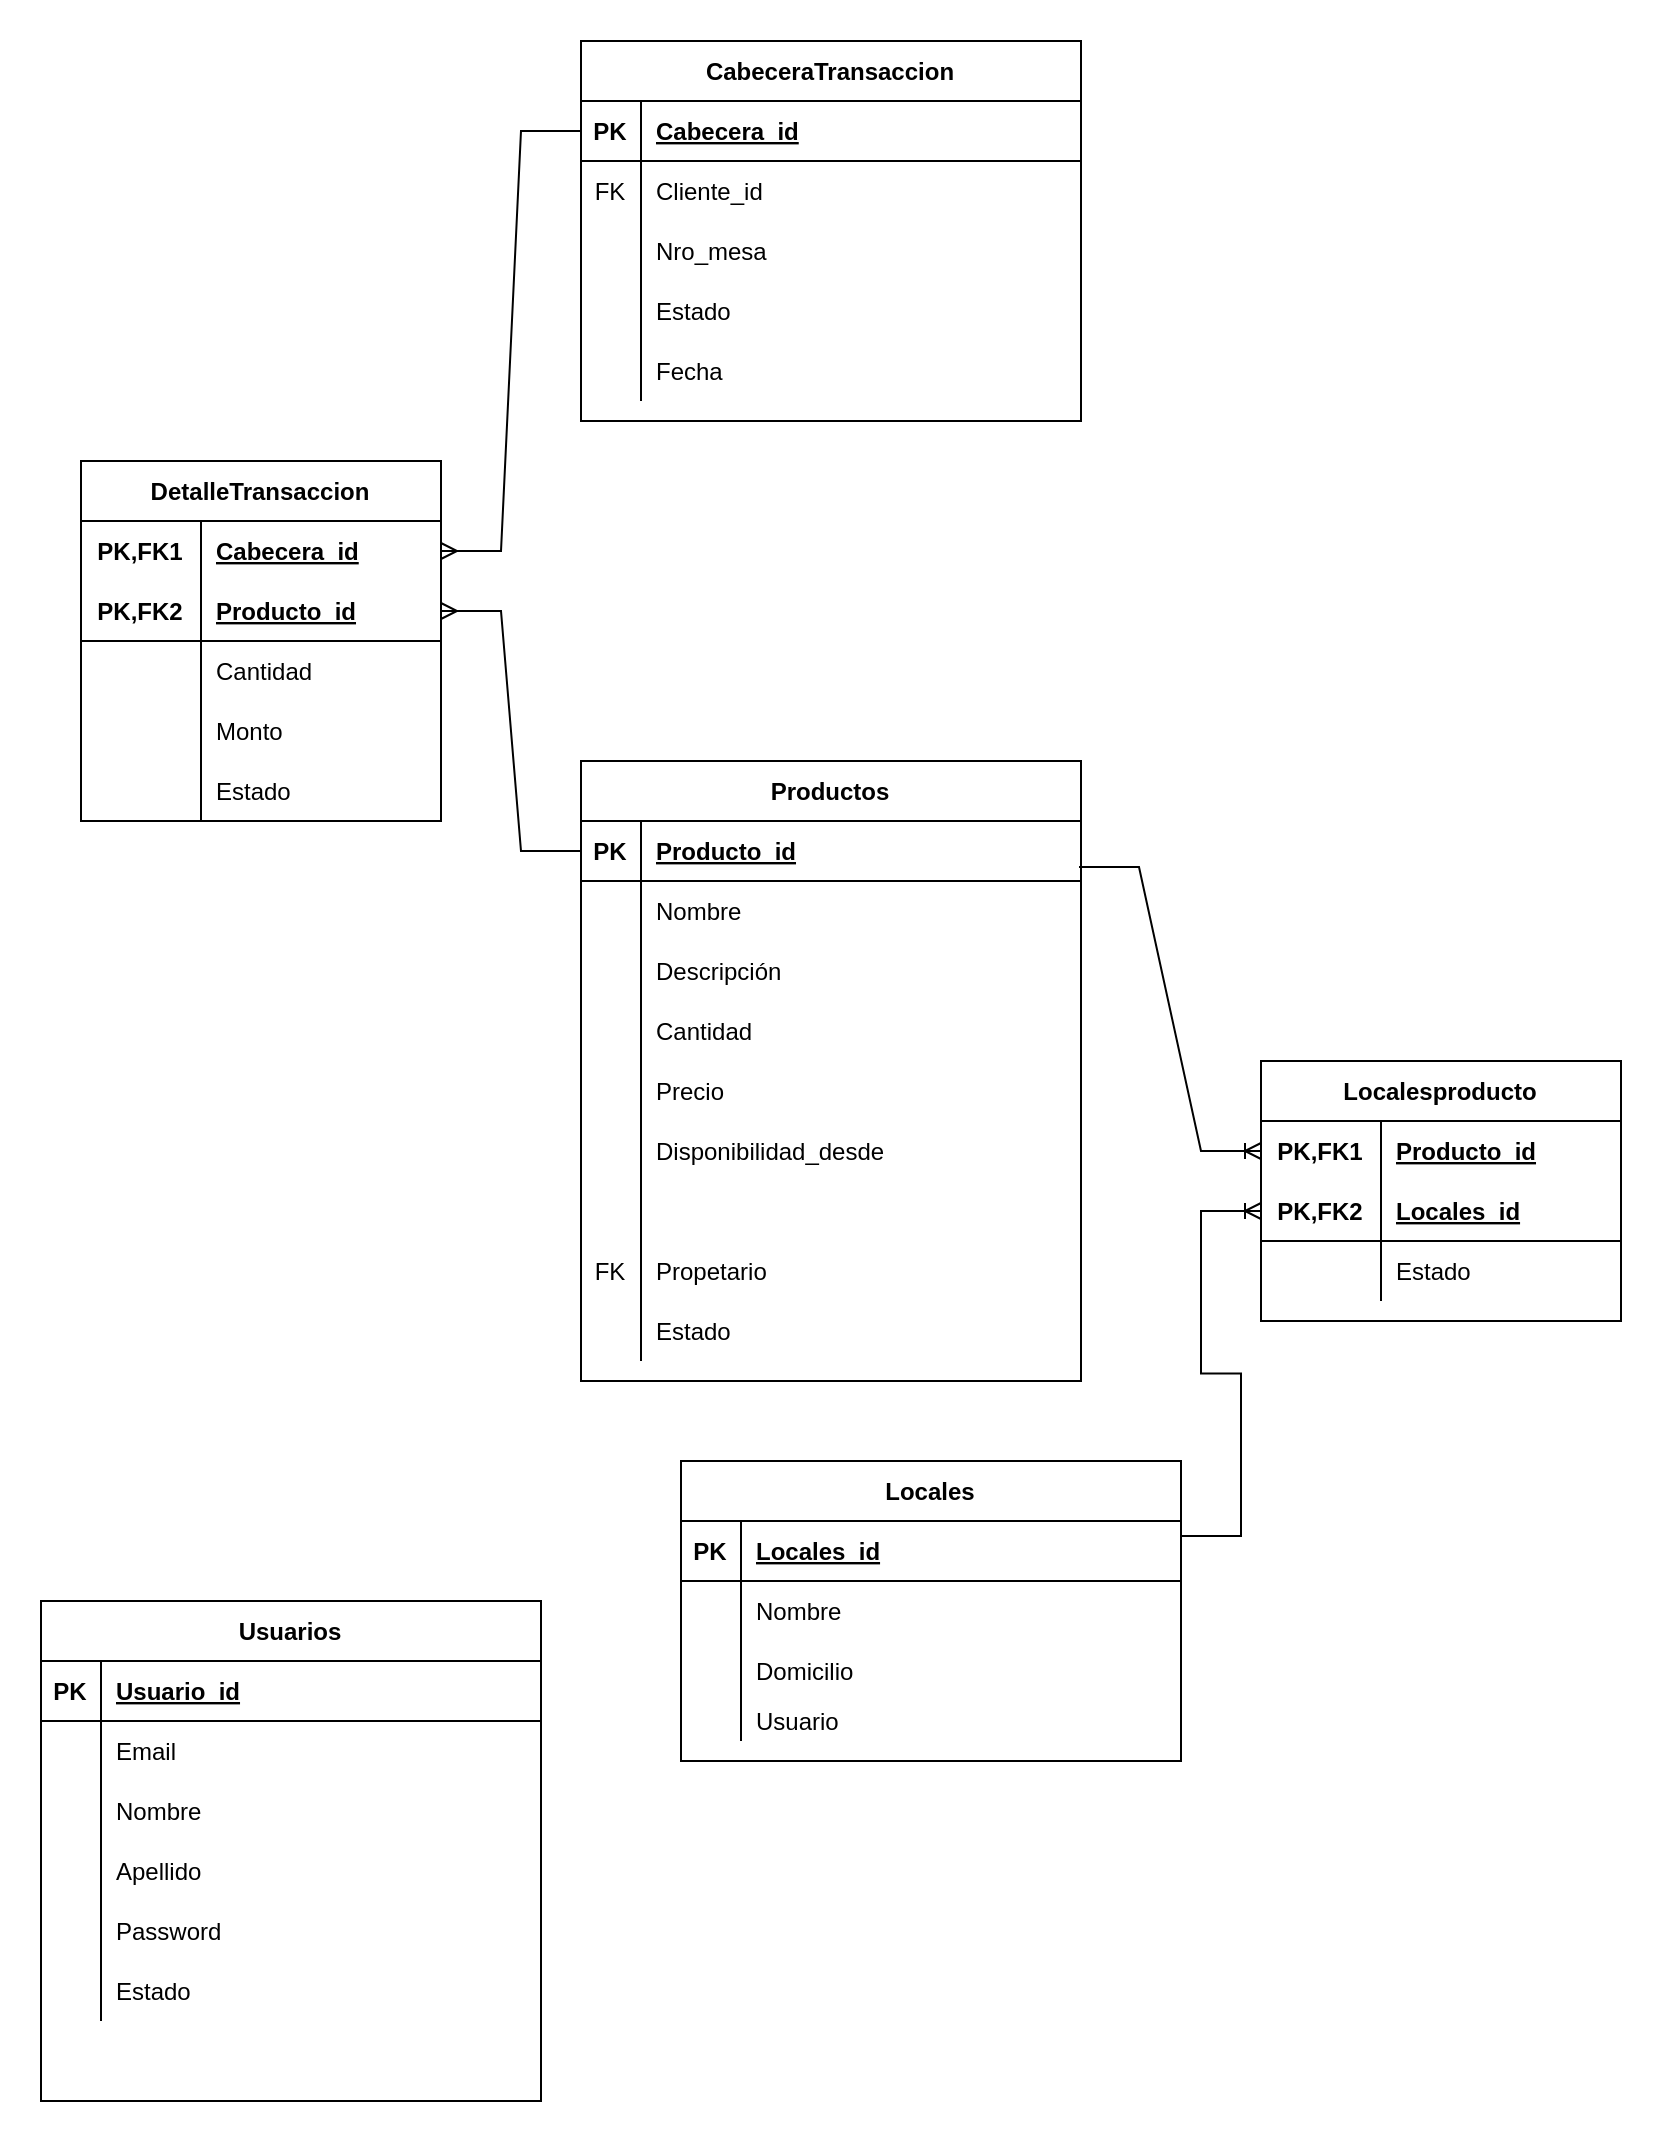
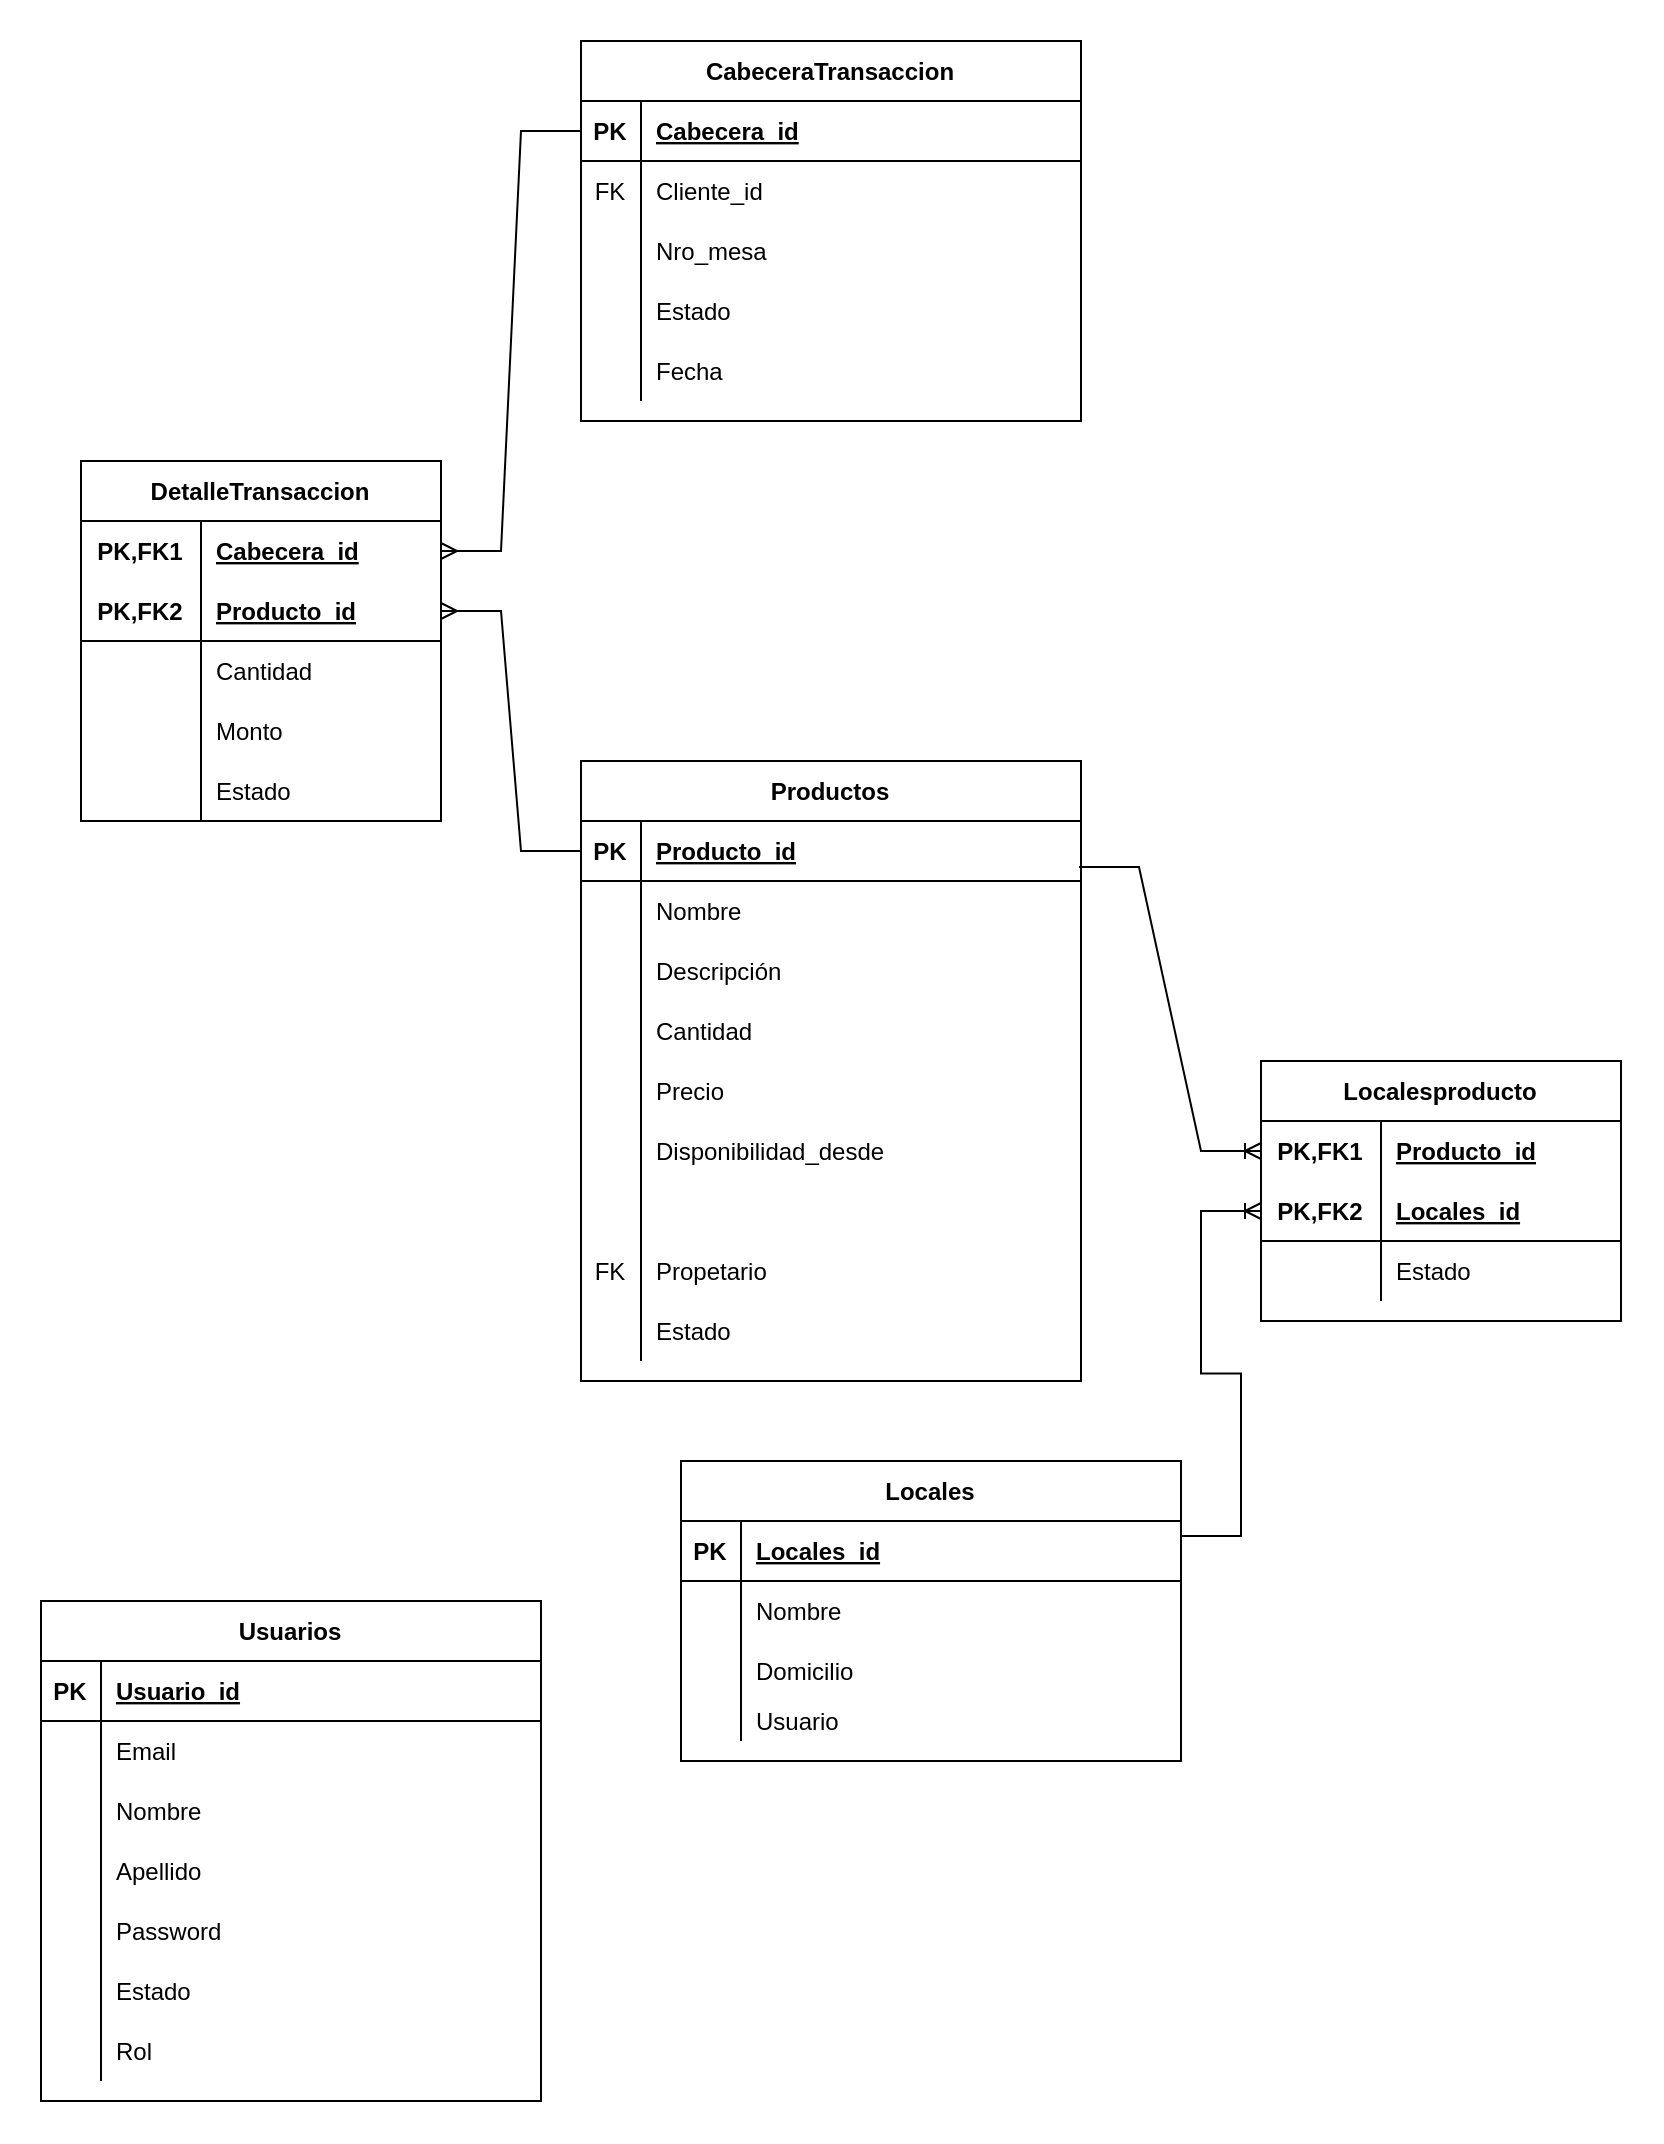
node "Rol": added
